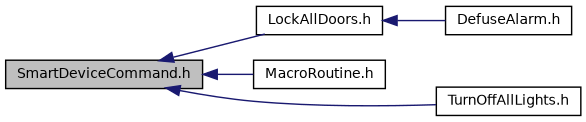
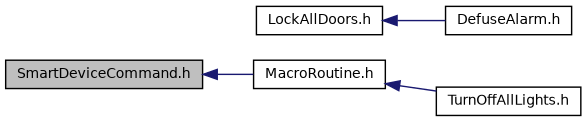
edge "LockAllDoors.h" -> "SmartDeviceCommand.h": removed
edge "TurnOffAllLights.h" -> "SmartDeviceCommand.h": now "TurnOffAllLights.h" -> "MacroRoutine.h"
